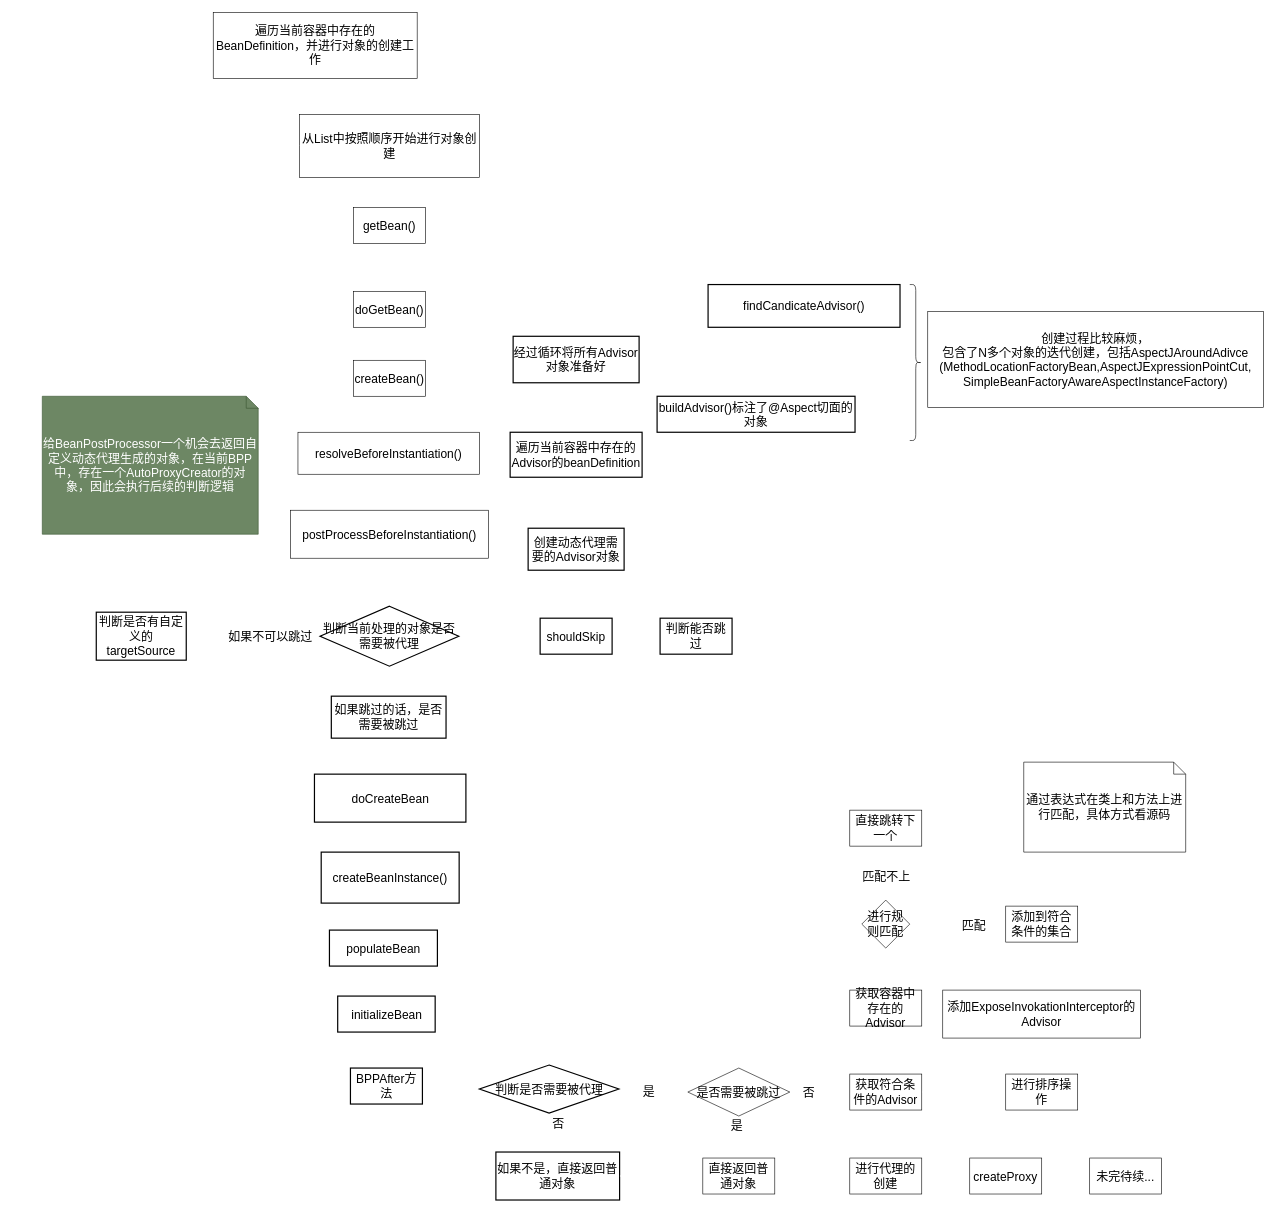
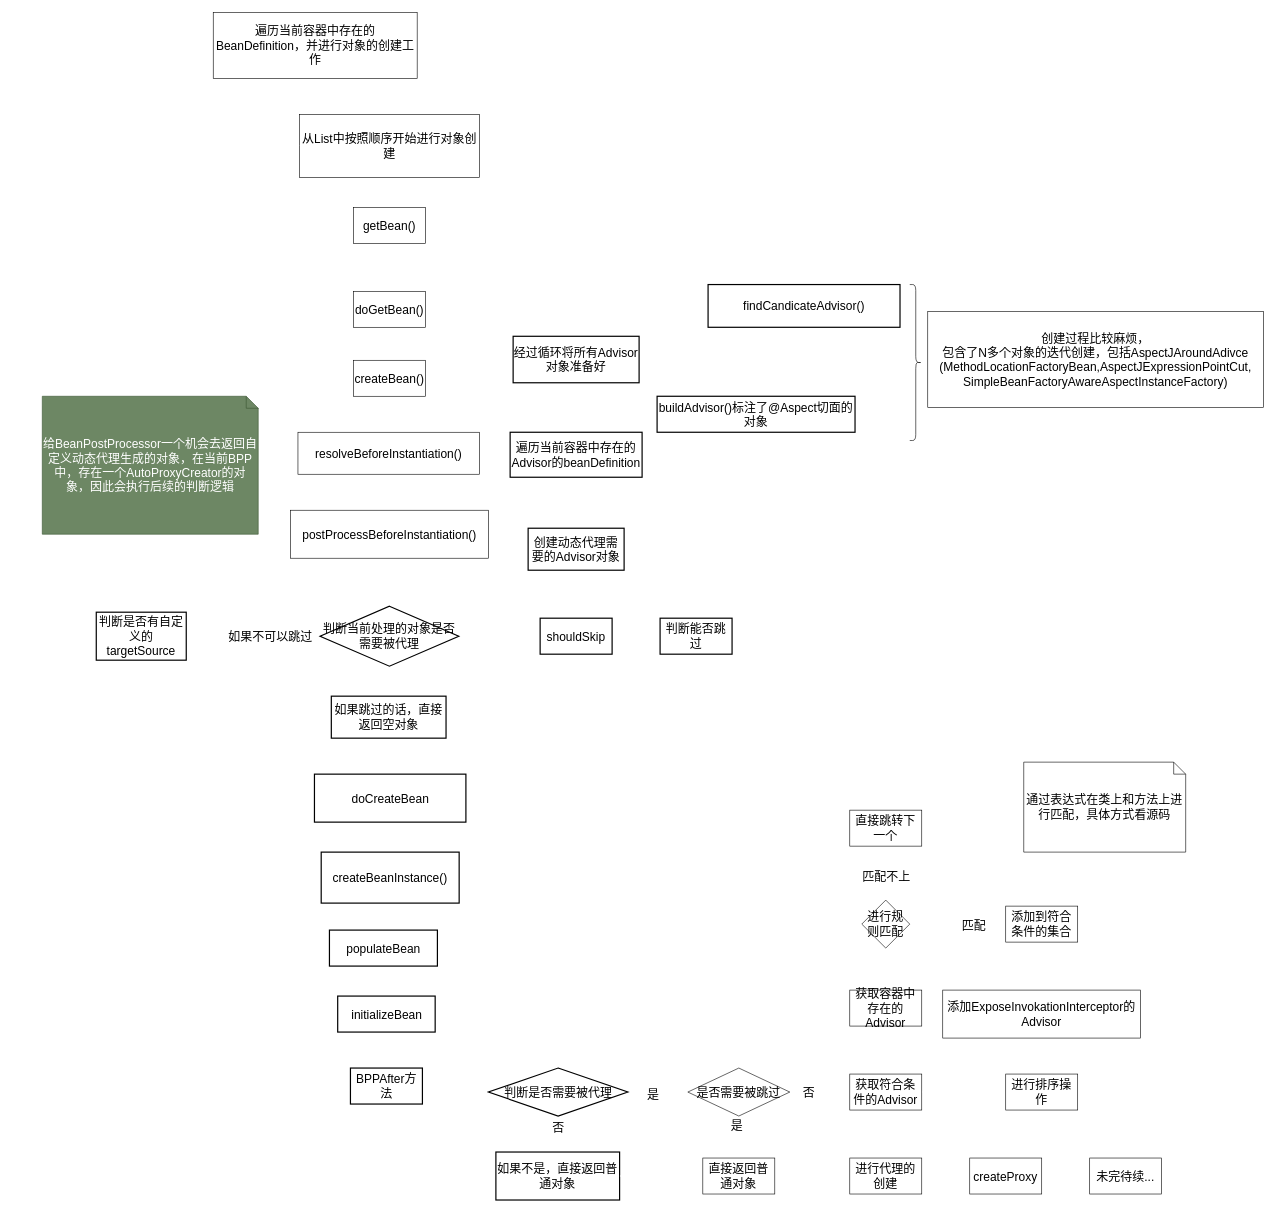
node "如果跳过的话，是否需要被跳过": label "如果跳过的话，是否需要被跳过" -> "如果跳过的话，直接返回空对象"
node "判断是否需要被代理": moved (549, 1089) -> (558, 1092)
